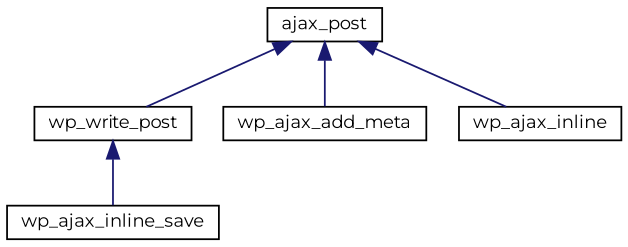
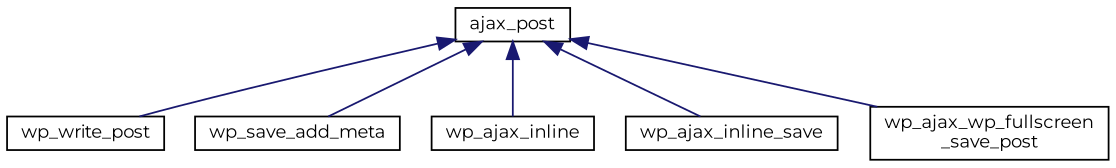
node "wp_ajax_add_meta": label "wp_ajax_add_meta" -> "wp_save_add_meta"
node "wp_ajax_wp_fullscreen _save_post": added
edge "wp_ajax_inline_save" -> "wp_write_post": now "wp_ajax_inline_save" -> "ajax_post"
